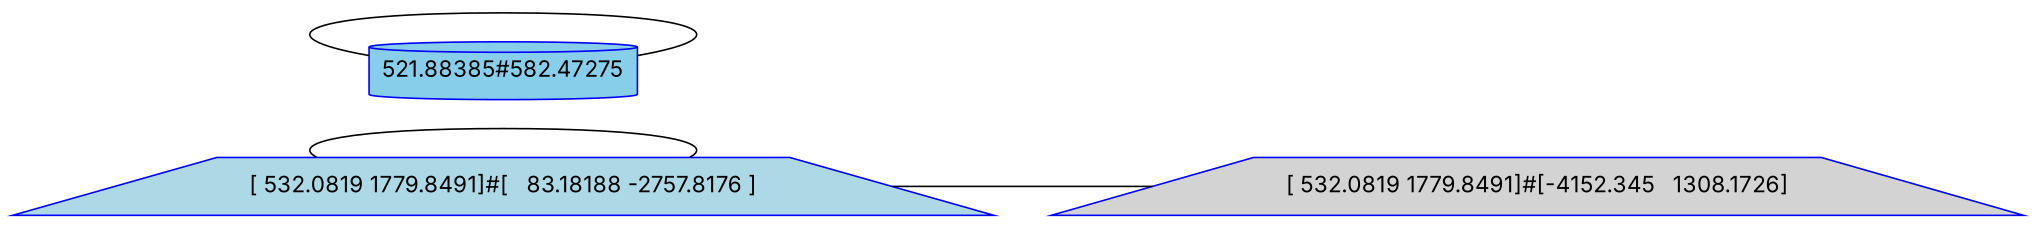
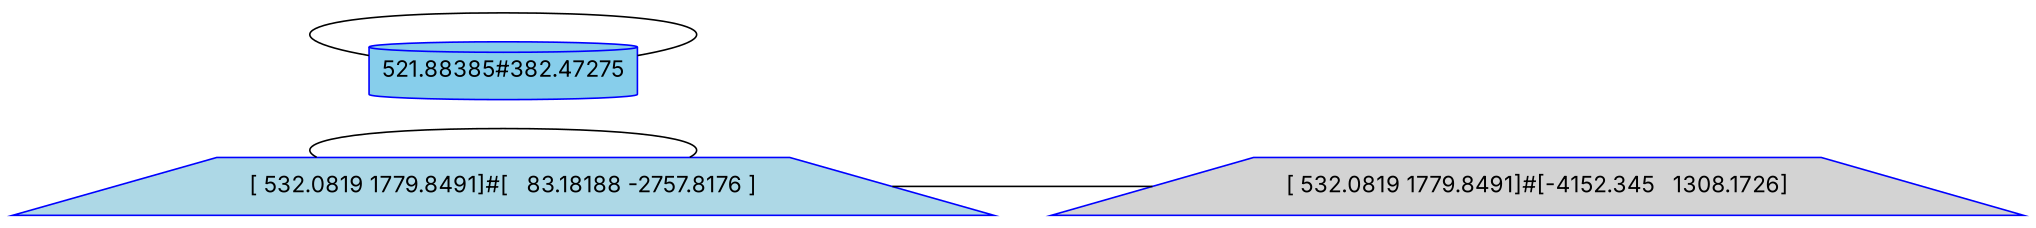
node "521.88385#582.47275": label "521.88385#582.47275" -> "521.88385#382.47275"
